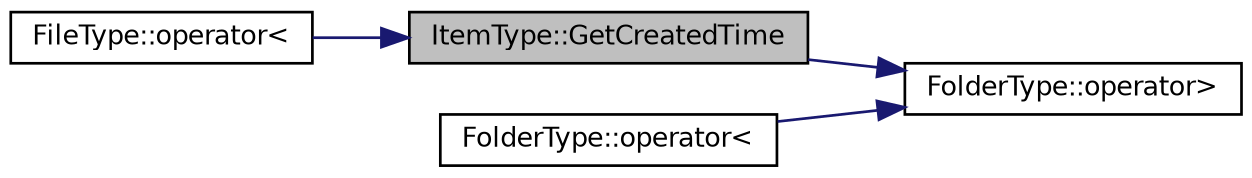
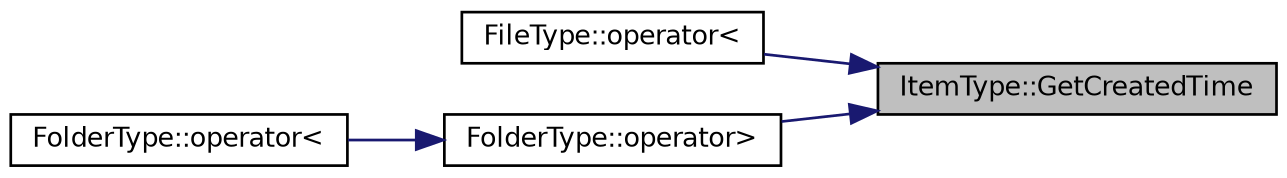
edge "ItemType::GetCreatedTime" -> "FolderType::operator>": reversed
